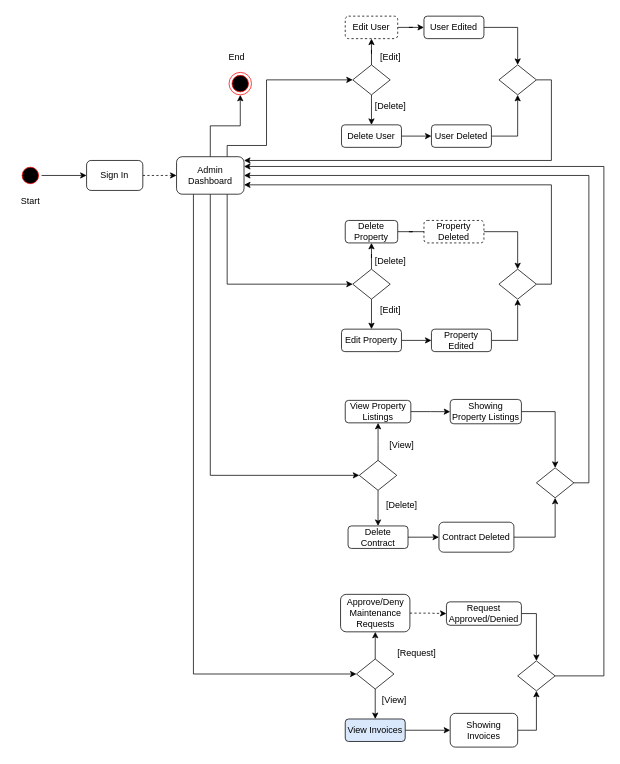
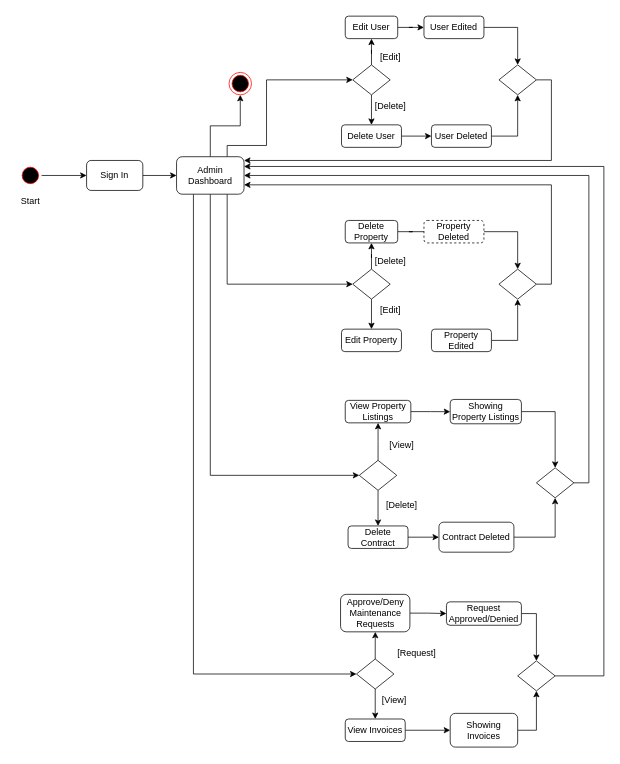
node "Edit User": style dashed -> solid
node "End": removed
edge "Sign In" -> "Admin Dashboard": style dashed -> solid
edge "Edit Property" -> "Property Edited": removed
edge "Approve/Deny Maintenance Requests" -> "Request Approved/Denied": style dashed -> solid
node "View Invoices": fillcolor #dae8fc -> #ffffff
